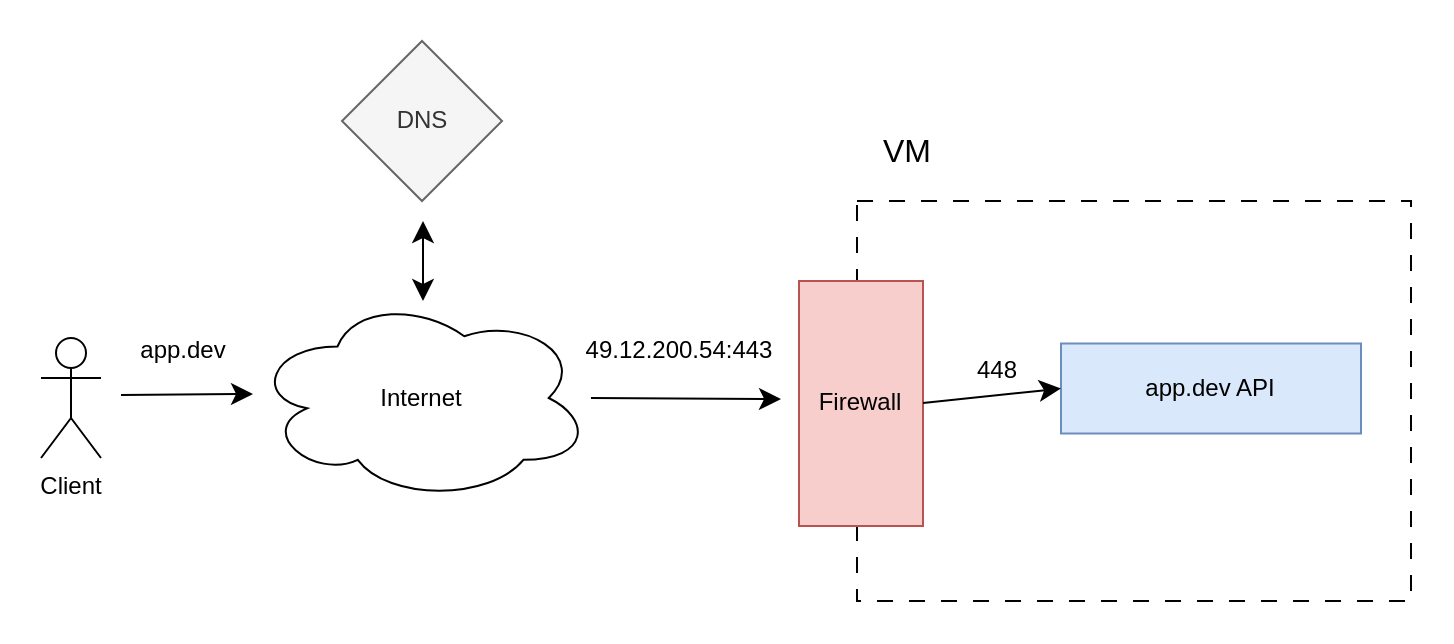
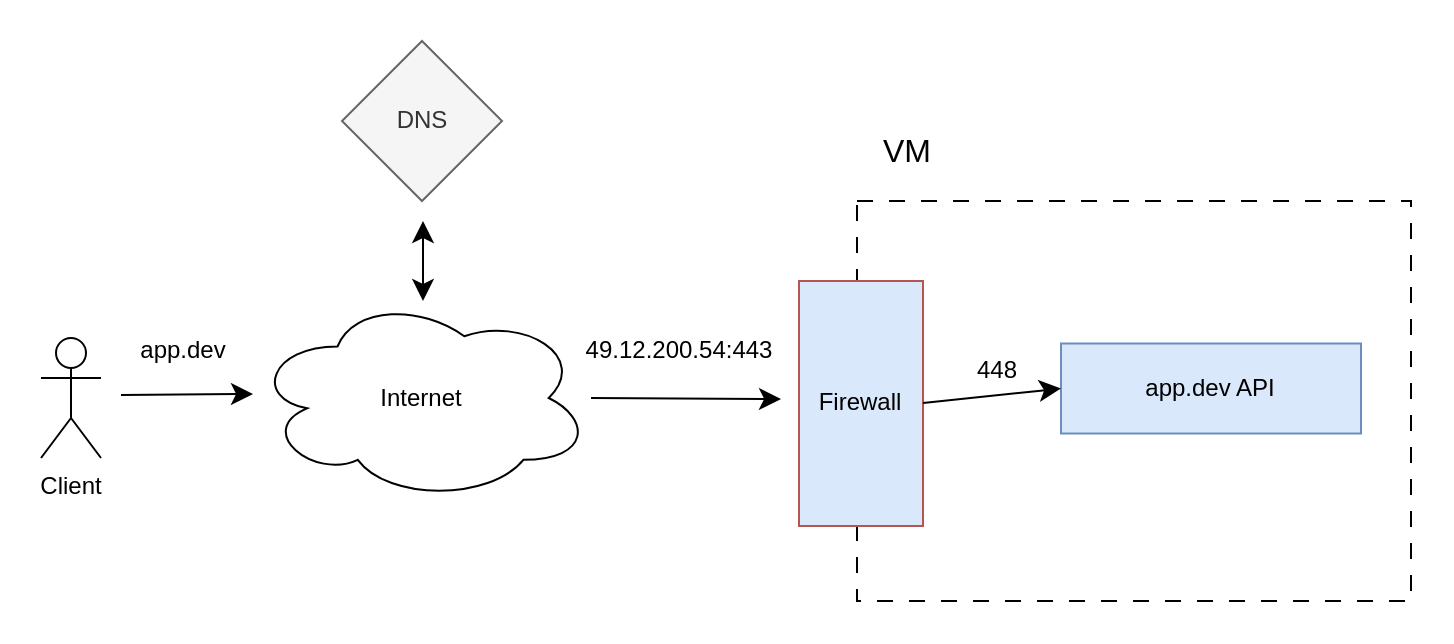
node "Firewall": fillcolor #f8cecc -> #dae8fc
